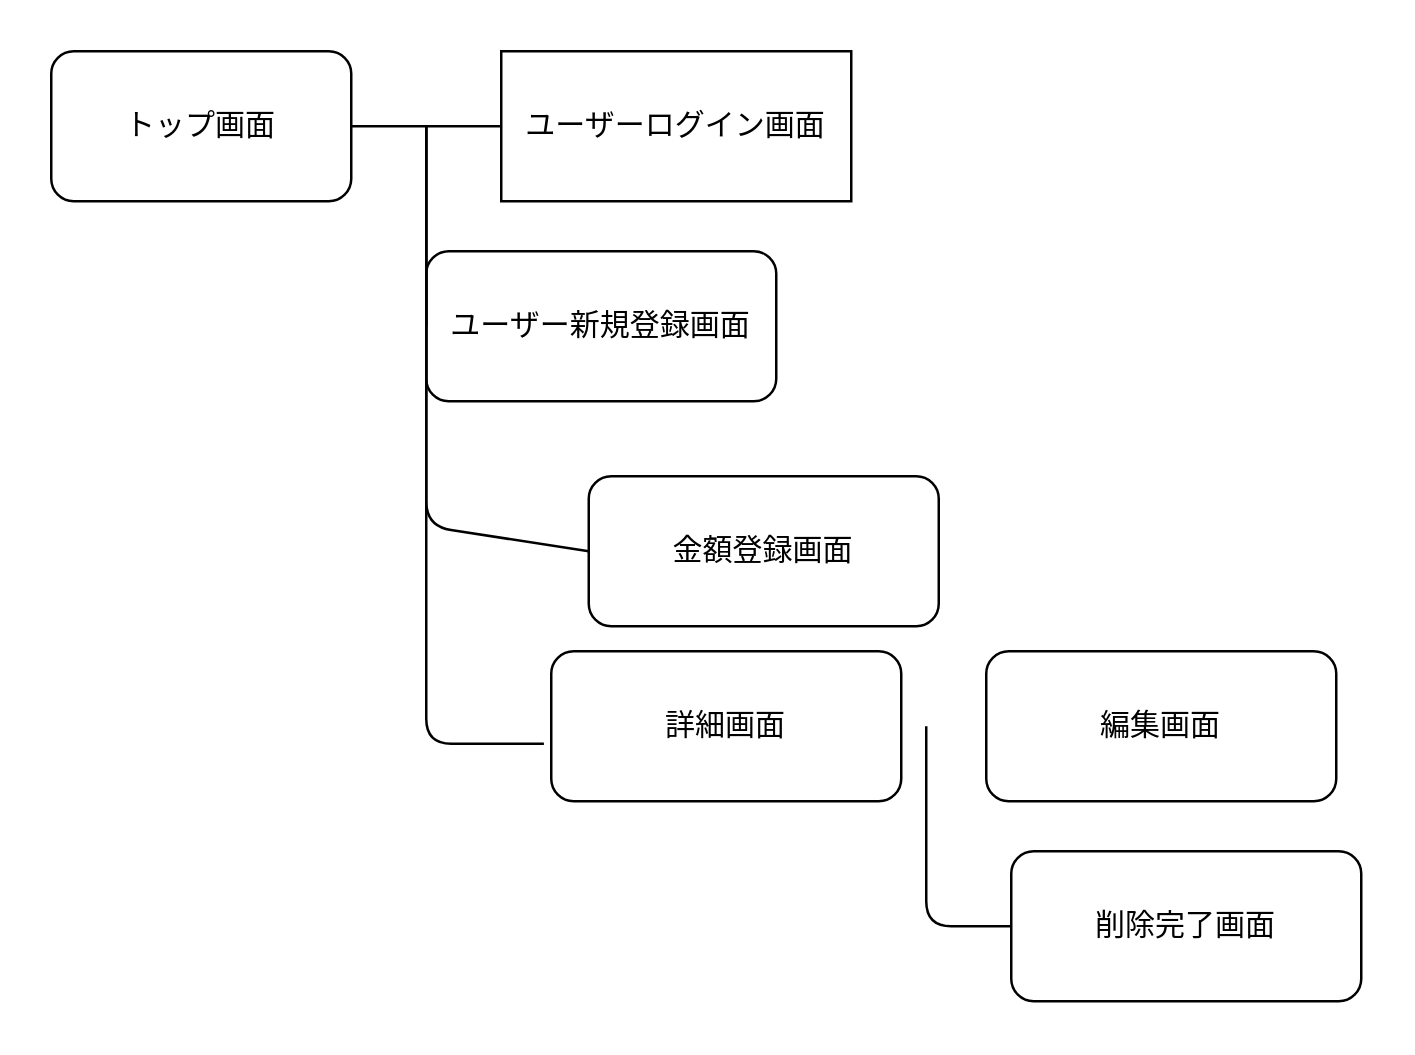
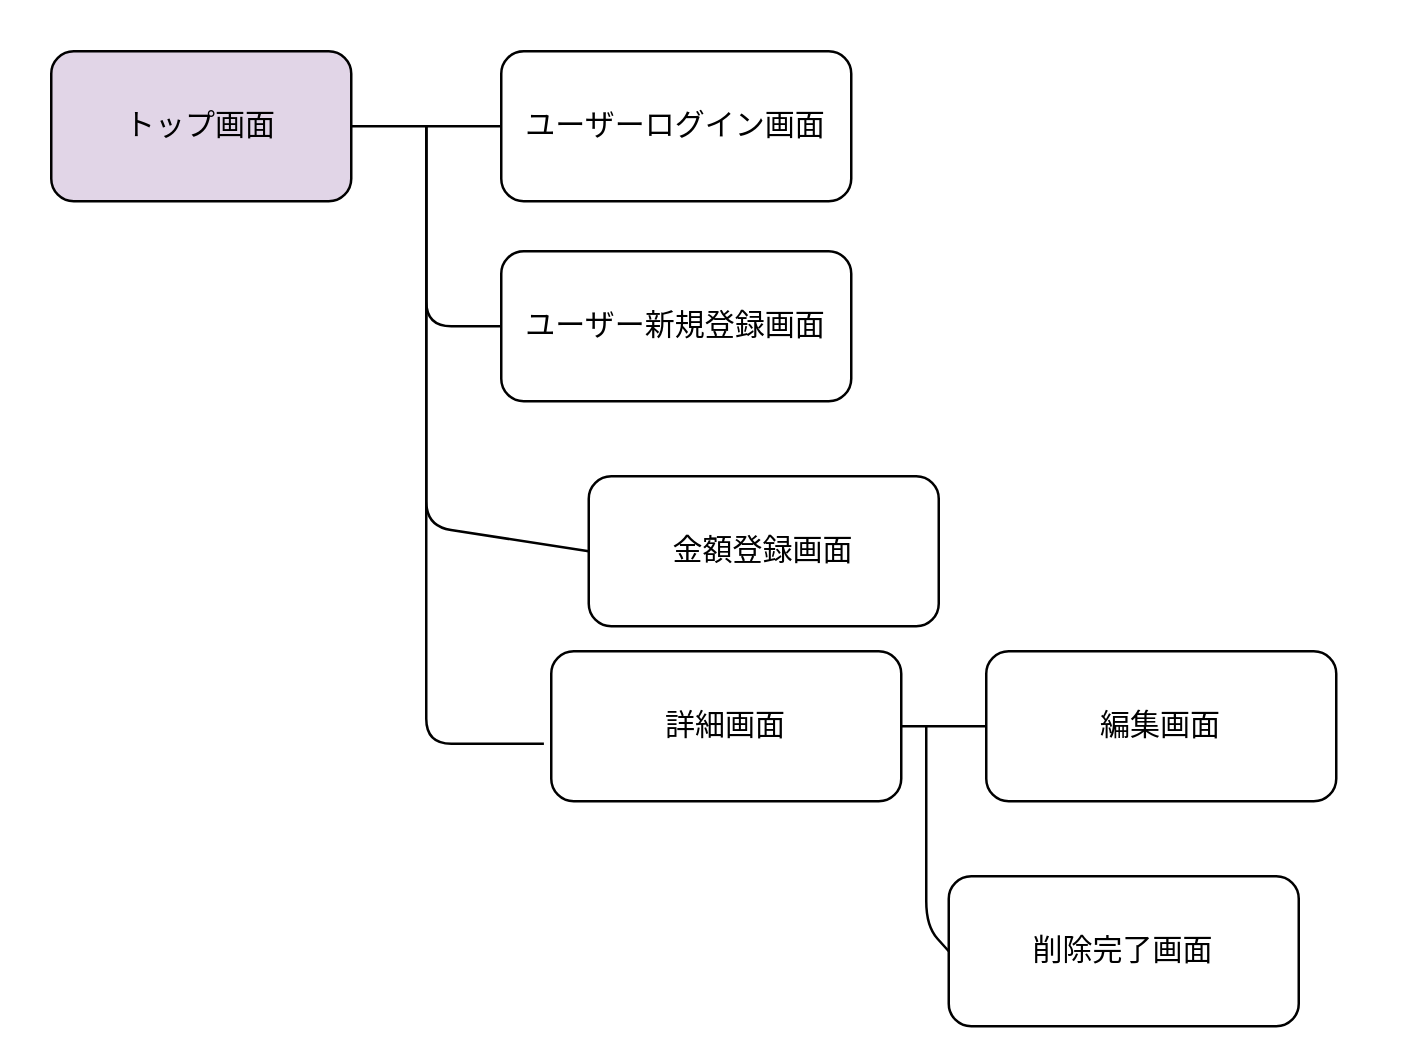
node "トップ画面": fillcolor #ffffff -> #e1d5e7
node "ユーザーログイン画面": shape rectangle -> rounded rectangle
node "ユーザー新規登録画面": moved (601, 326) -> (676, 326)
edge "詳細画面" -- "編集画面": added
node "削除完了画面": moved (1186, 926) -> (1124, 951)
